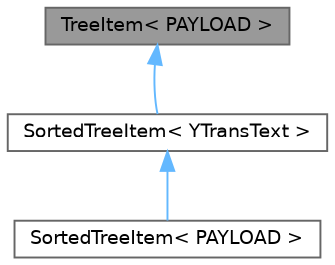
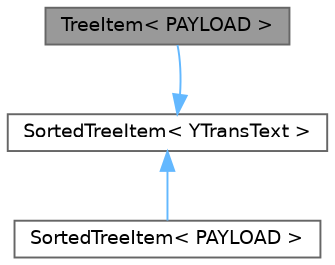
edge "SortedTreeItem< YTransText >" -> "TreeItem< PAYLOAD >": reversed
